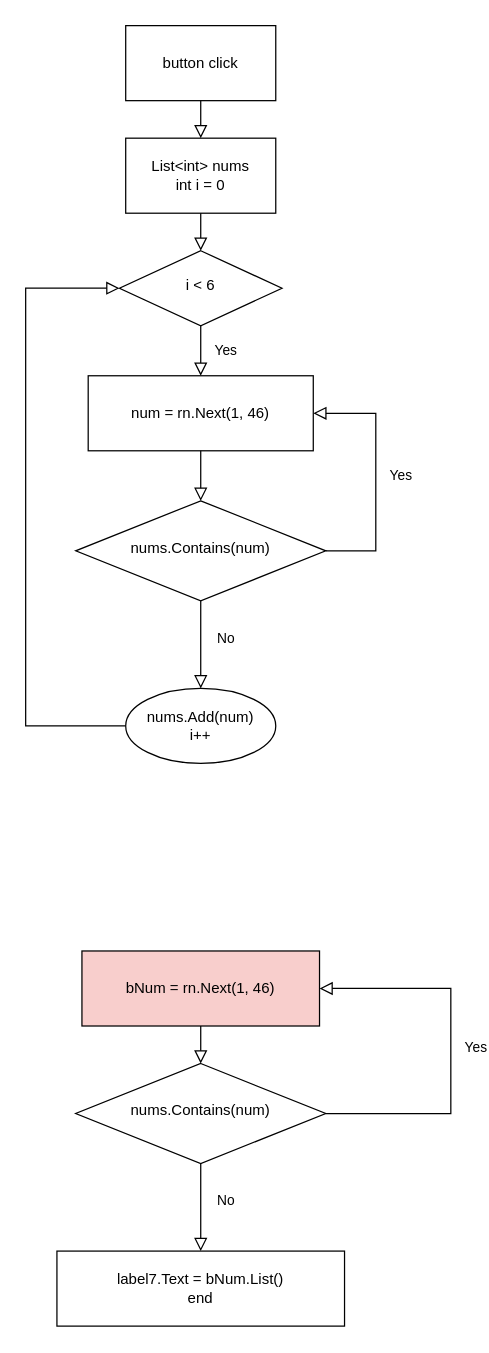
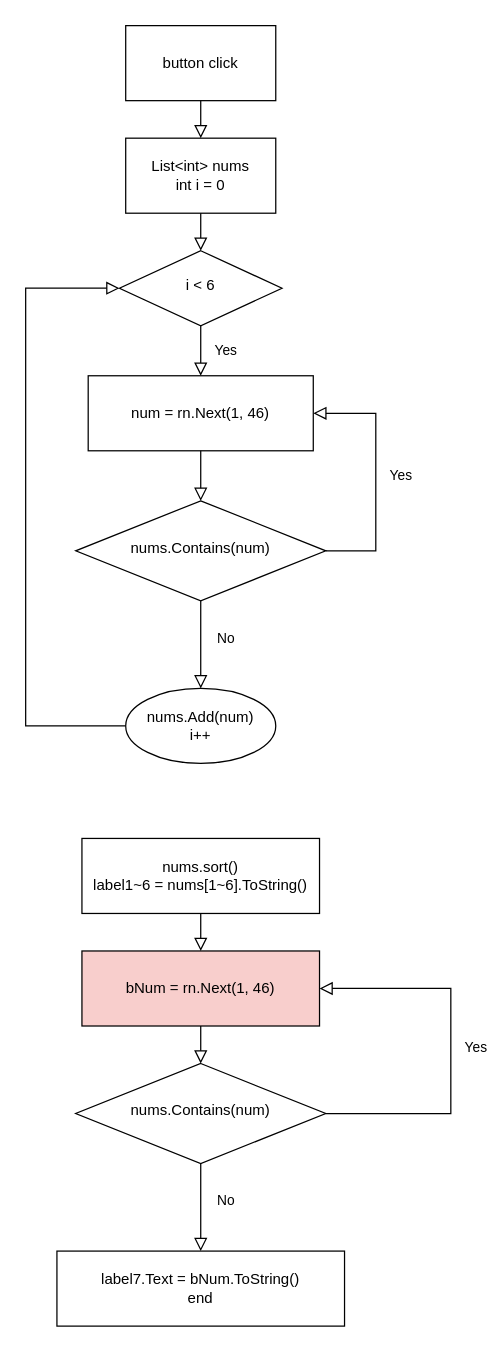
node "nums.sort() label1~6 = nums[1~6].ToString()": added
edge "nums.sort() label1~6 = nums[1~6].ToString()" -> "bNum = rn.Next(1, 46)": added
node "label7.Text = bNum.List() end": label "label7.Text = bNum.List() end" -> "label7.Text = bNum.ToString() end"
